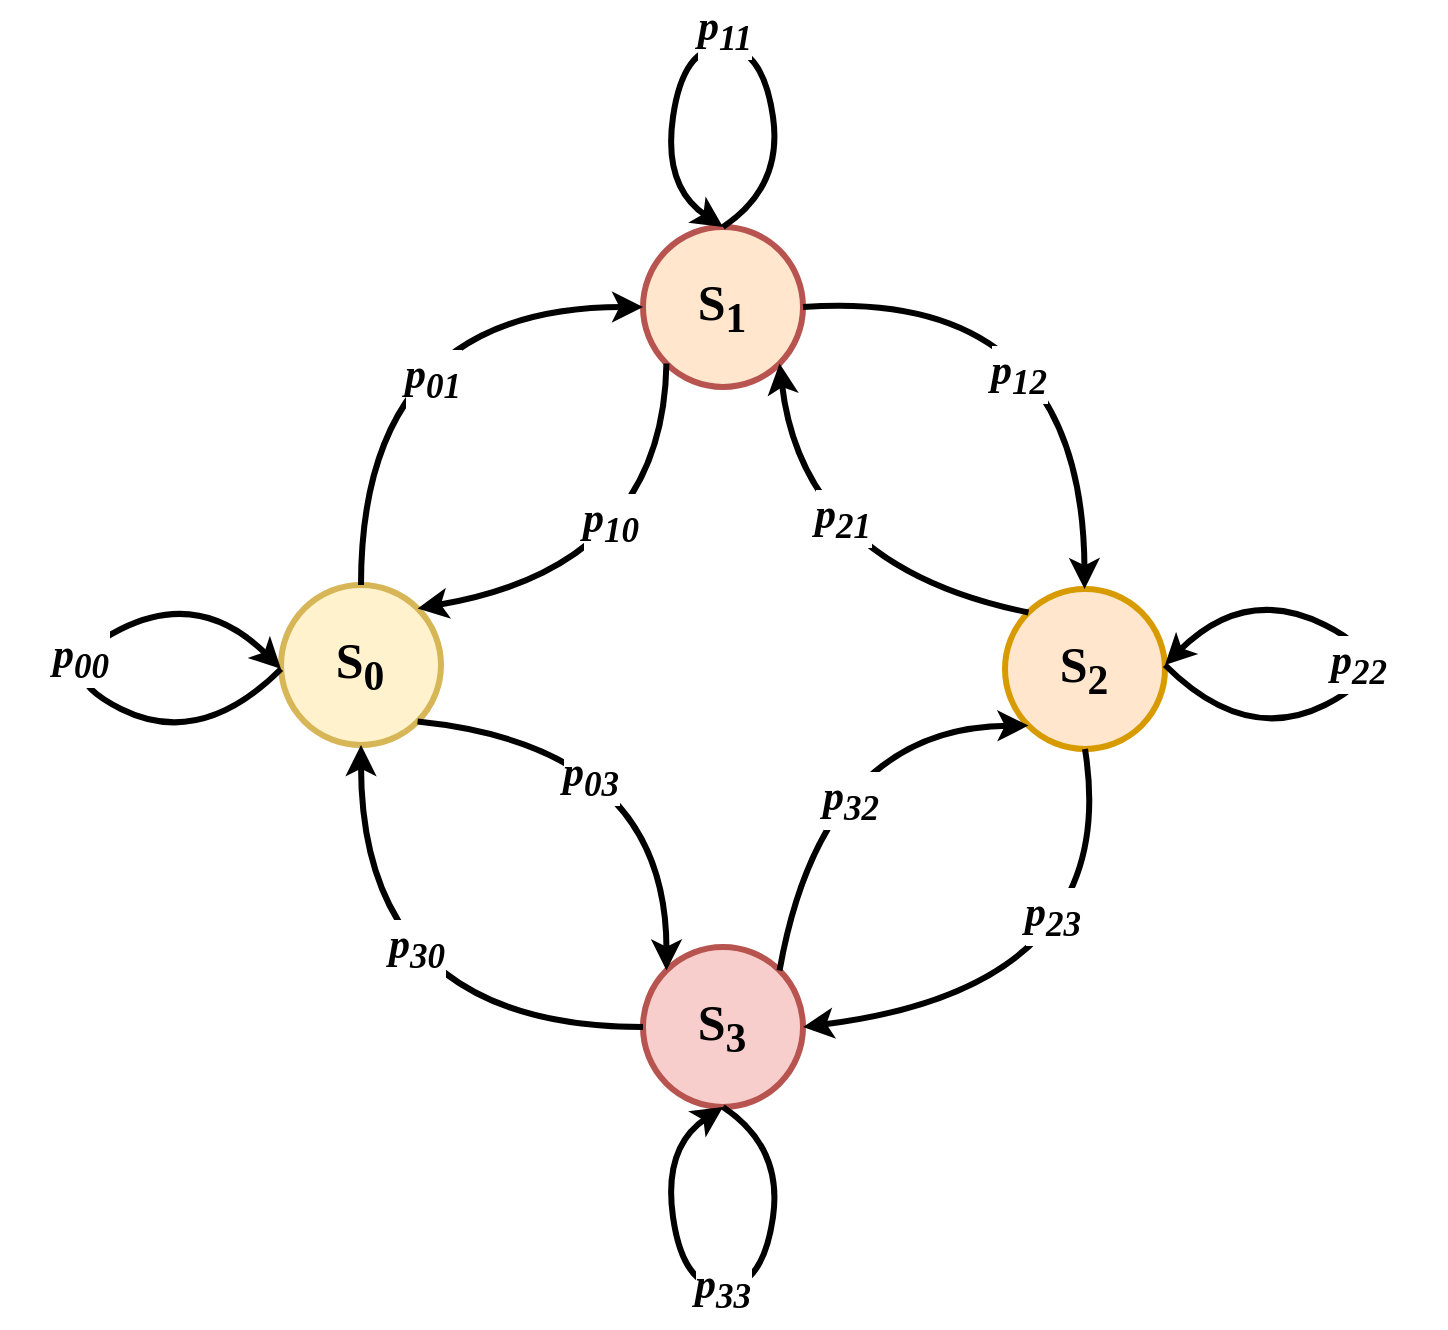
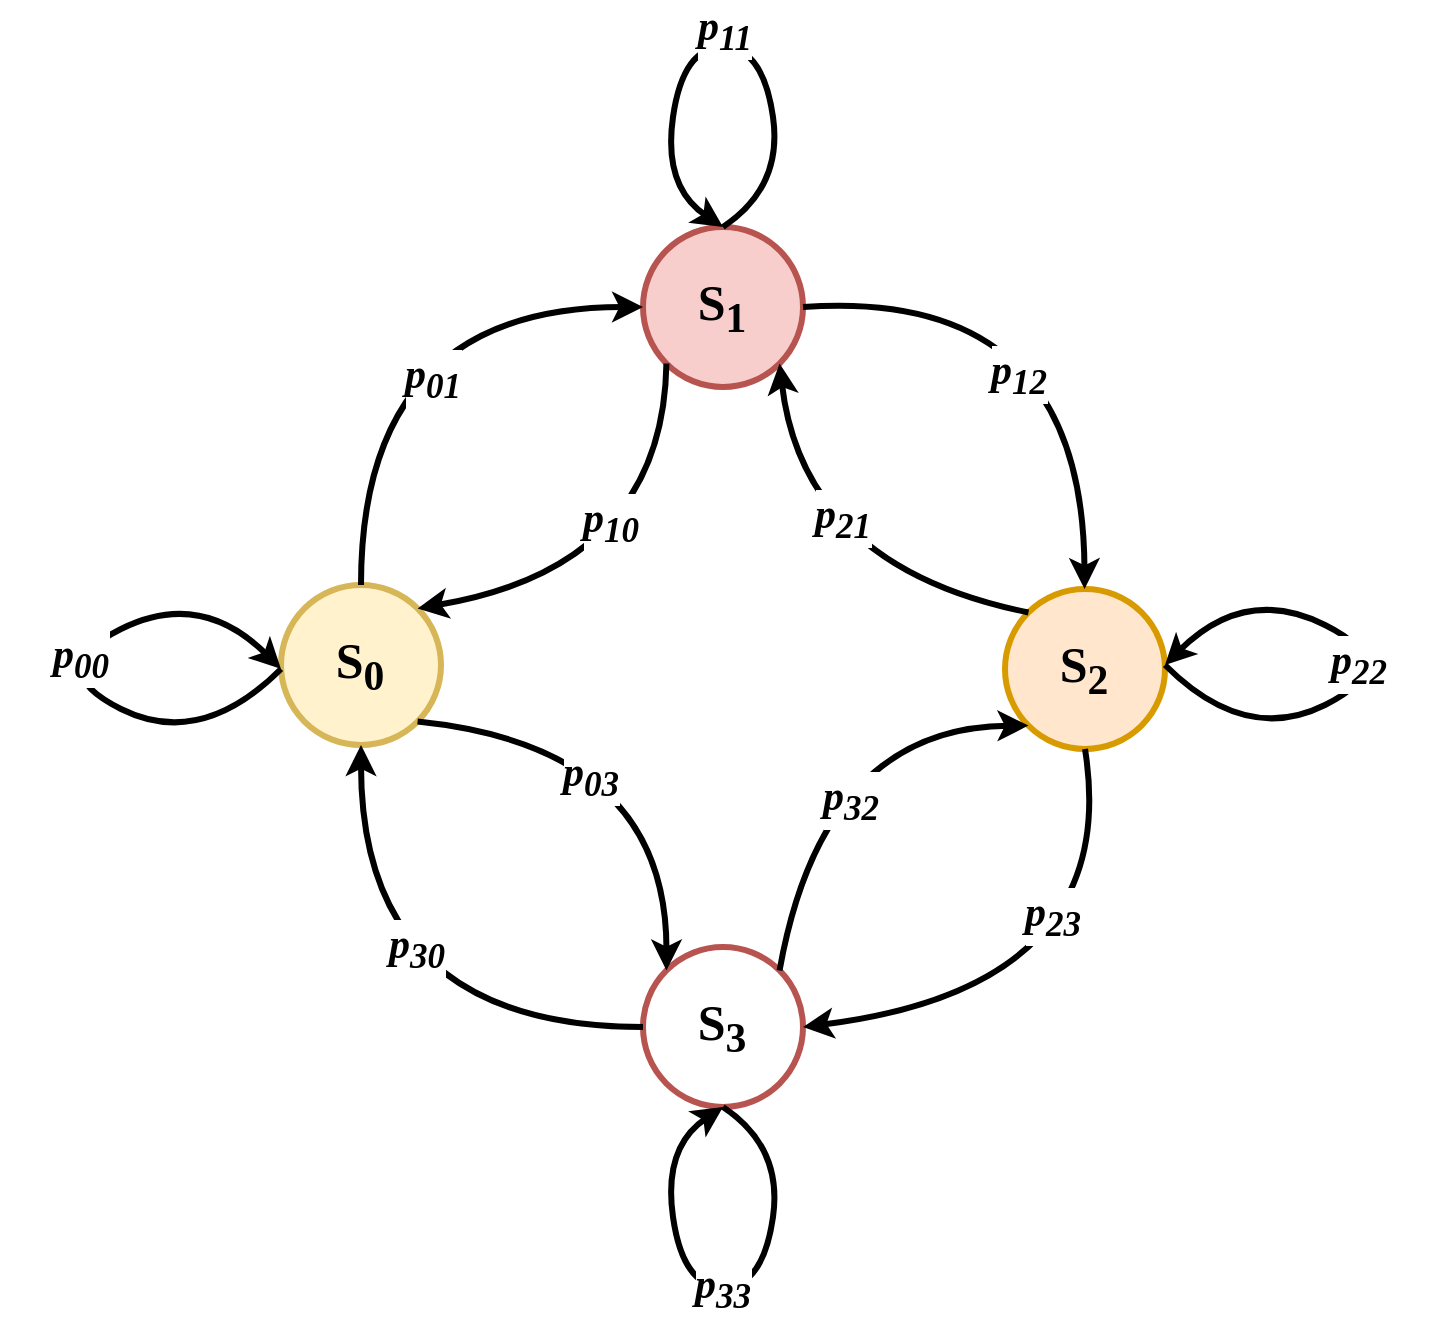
node "S1": fillcolor #ffe6cc -> #f8cecc
node "S3": fillcolor #f8cecc -> #ffffff
